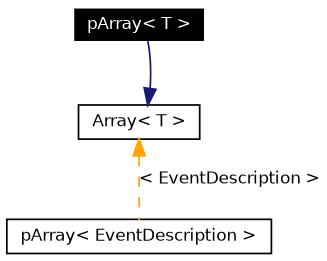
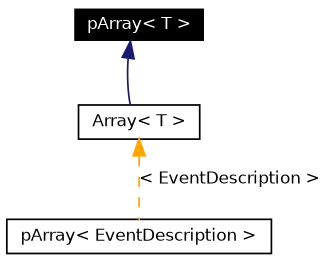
edge "pArray< T >" -> "Array< T >": reversed
